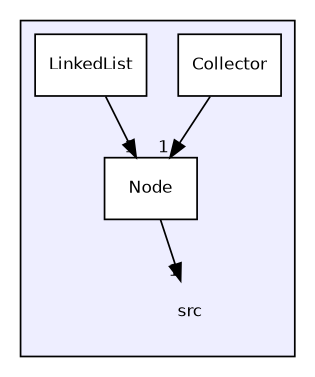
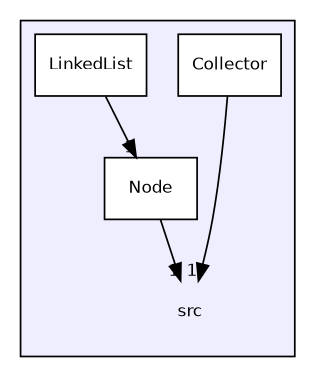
edge "Collector" -> "Node": now "Collector" -> "src"
